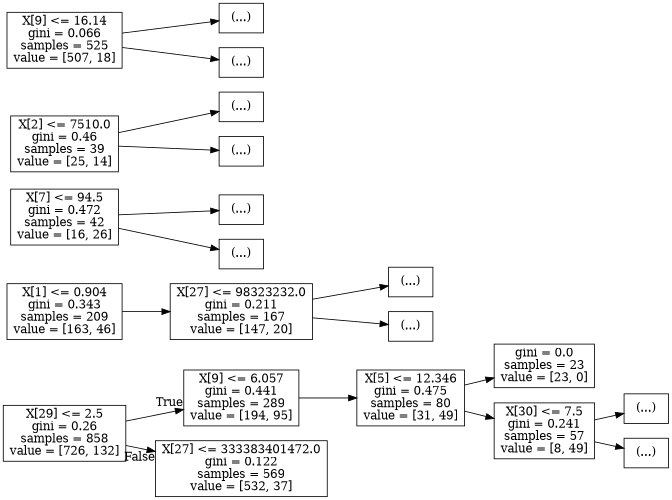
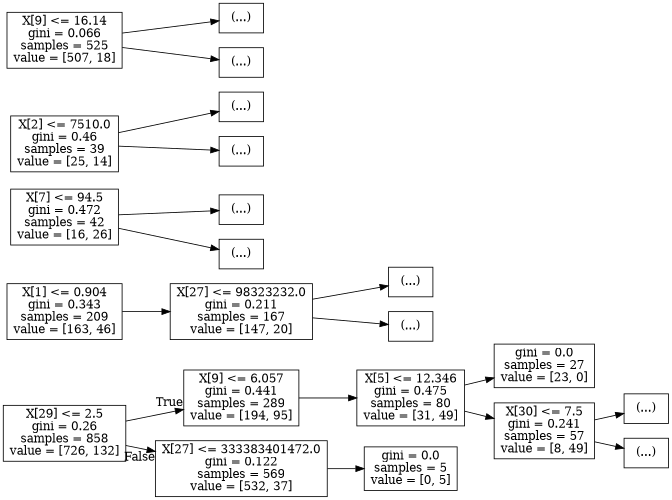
node "gini = 0.0 samples = 23 value = [23, 0]": label "gini = 0.0 samples = 23 value = [23, 0]" -> "gini = 0.0 samples = 27 value = [23, 0]"
node "gini = 0.0 samples = 5 value = [0, 5]": added
